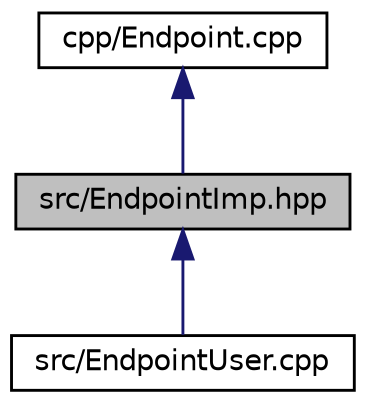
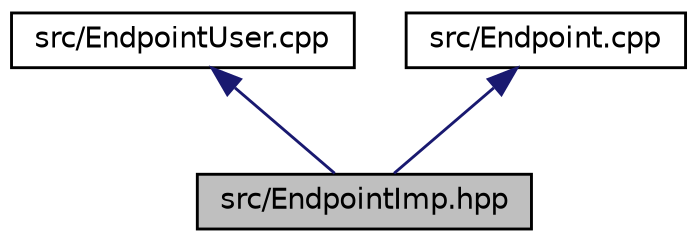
node "cpp/Endpoint.cpp": label "cpp/Endpoint.cpp" -> "src/Endpoint.cpp"
edge "src/EndpointUser.cpp" -> "src/EndpointImp.hpp": reversed
